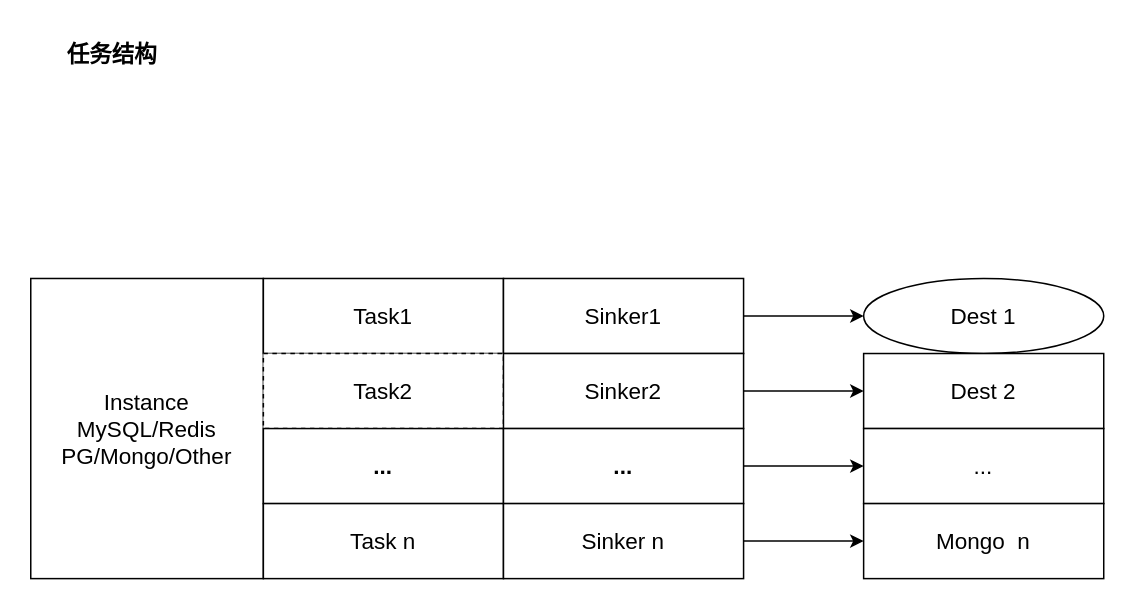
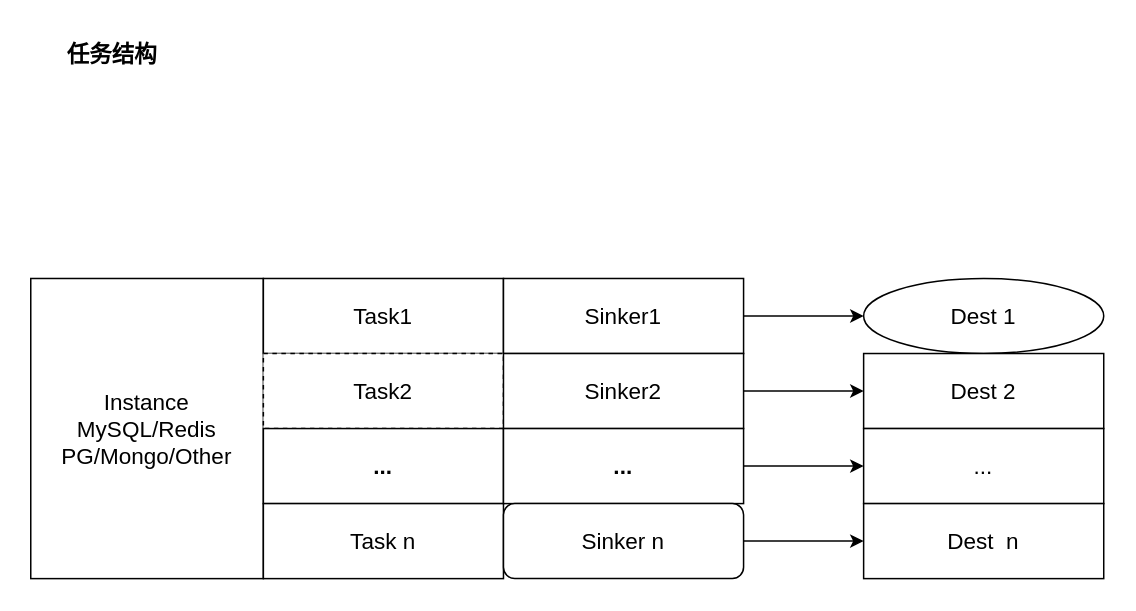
node "Sinker n": shape rectangle -> rounded rectangle
node "Mongo n": label "Mongo n" -> "Dest n"
